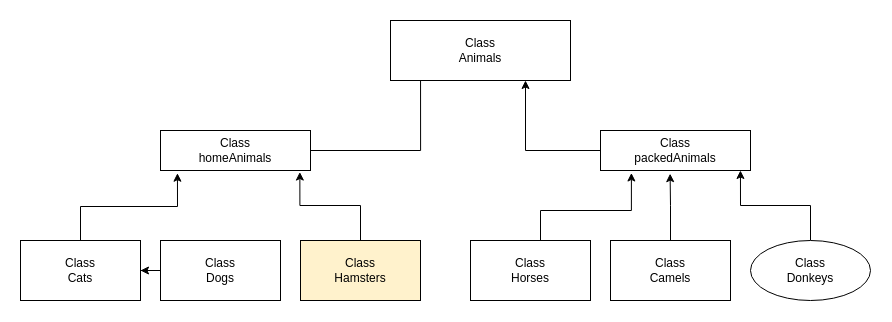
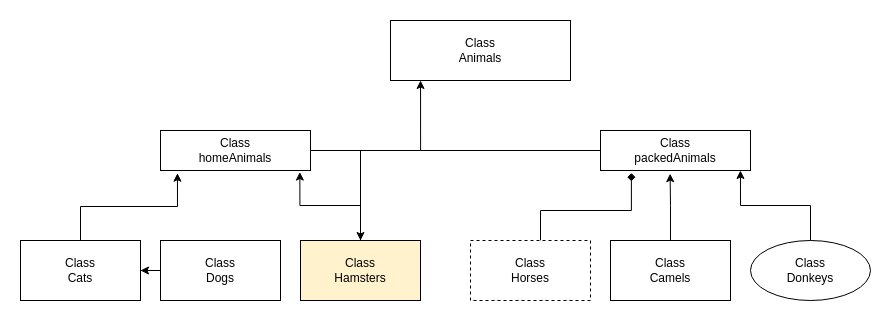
edge "Class Animals" -- "Class homeAnimals": arrowhead none -> classic
edge "Class packedAnimals" -> "Class Animals": now "Class packedAnimals" -> "Class Hamsters"
edge "Class Horses" -> "Class packedAnimals": arrowhead classic -> diamond
node "Class Horses": style solid -> dashed
